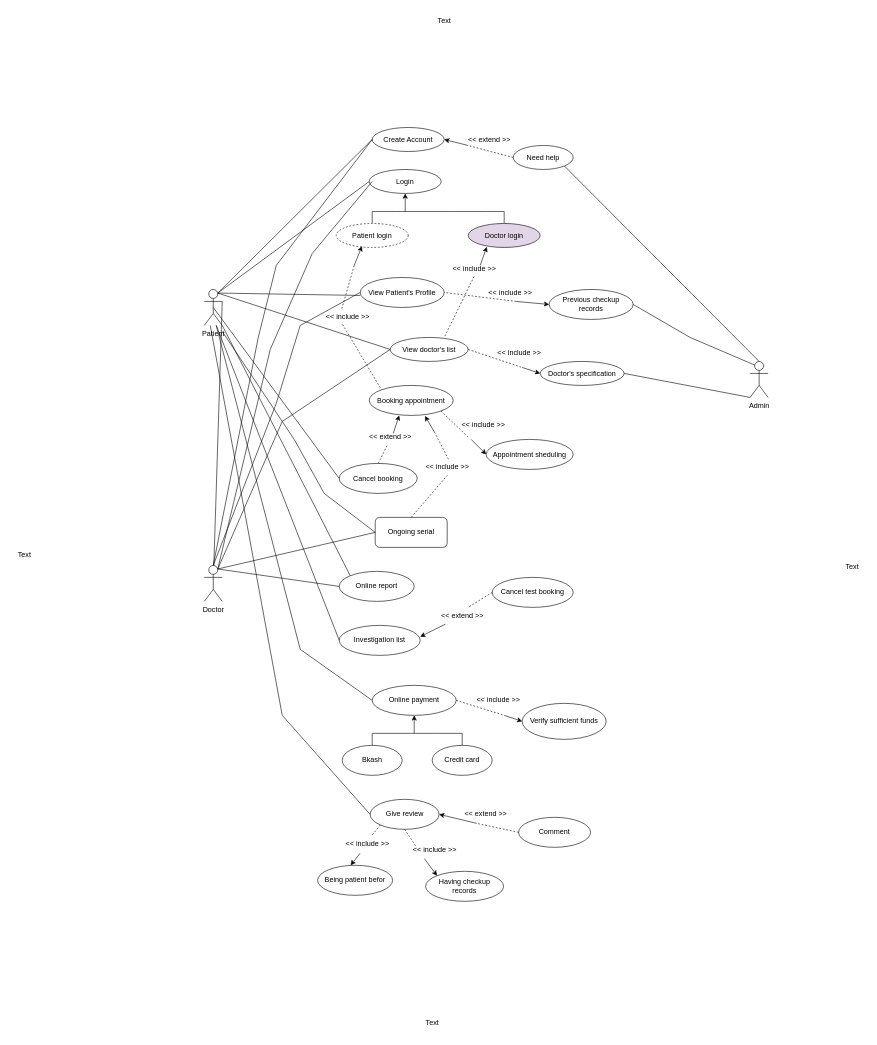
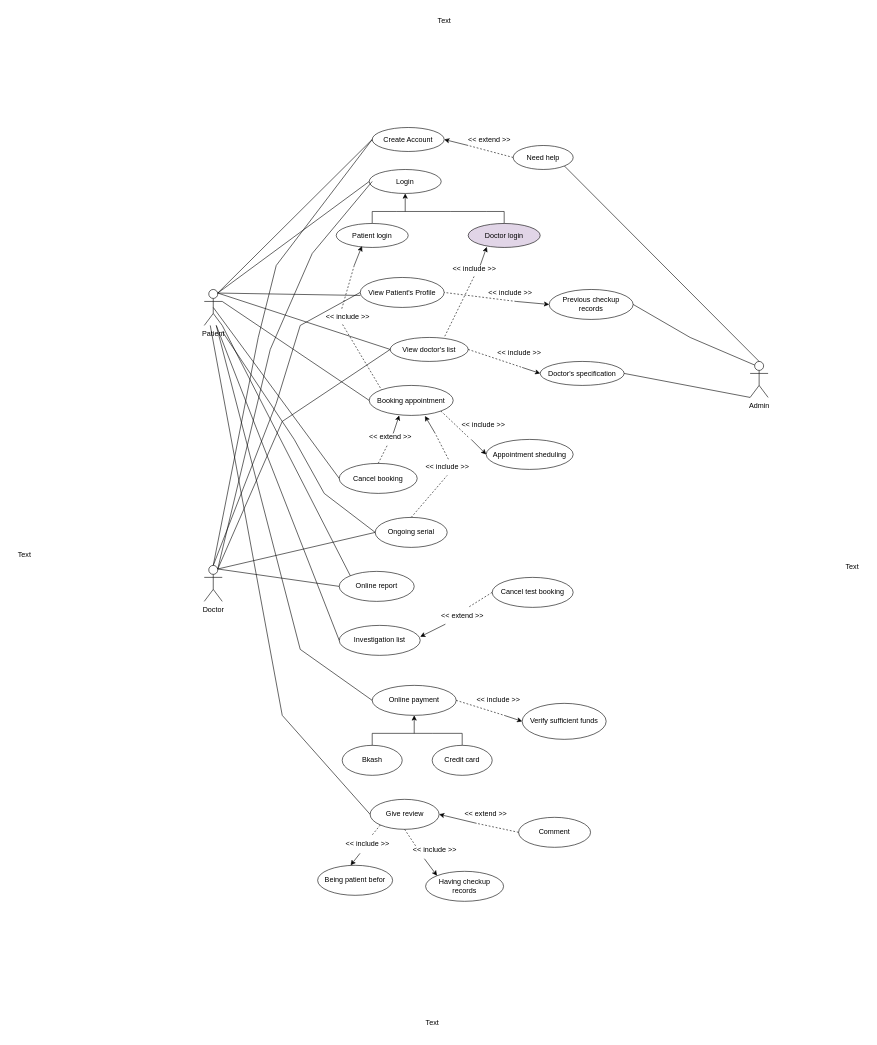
node "Patient login": style dashed -> solid
edge "Patient" -- "Doctor": now "Patient" -- "Booking appointment"
node "Ongoing serial": shape rounded rectangle -> ellipse
